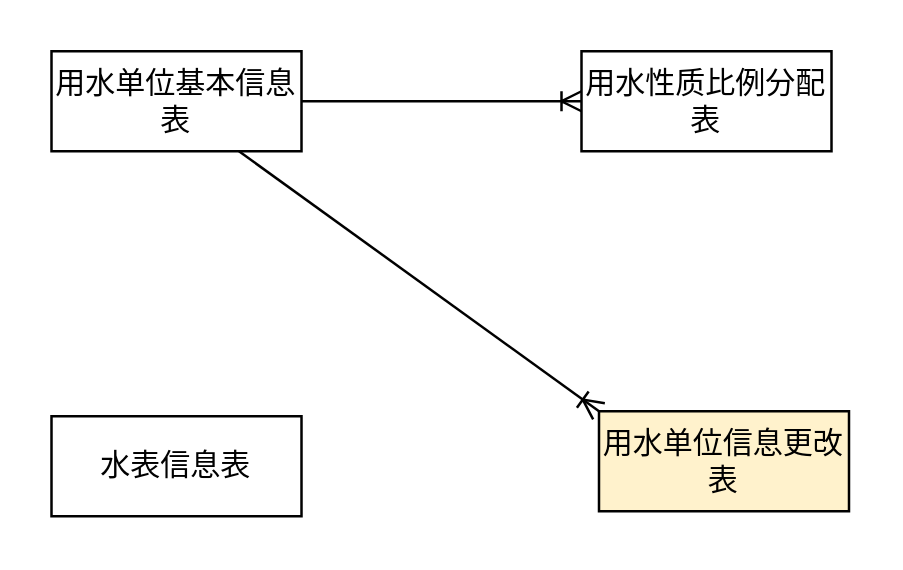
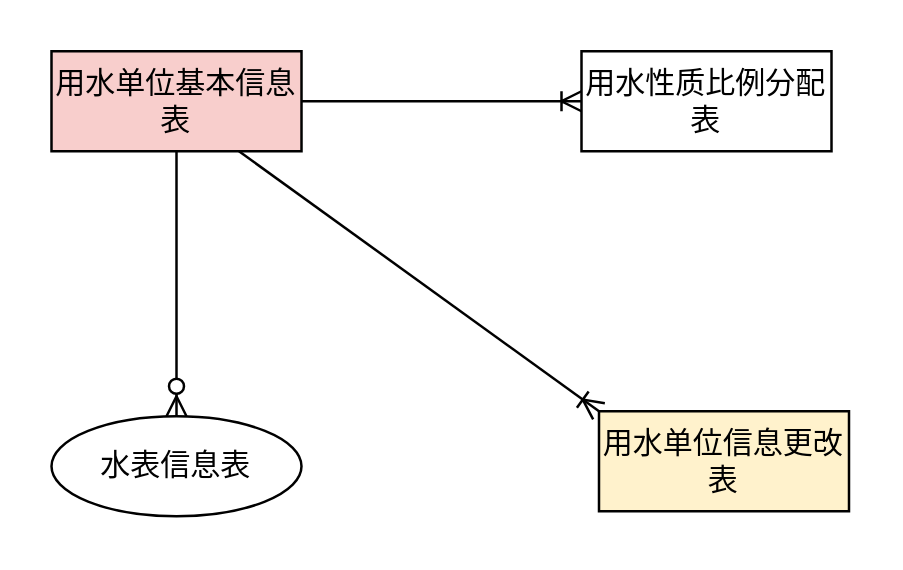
node "用水单位基本信息表": fillcolor #ffffff -> #f8cecc
edge "用水单位基本信息表" -> "水表信息表": added
node "水表信息表": shape rectangle -> ellipse
